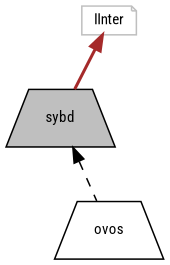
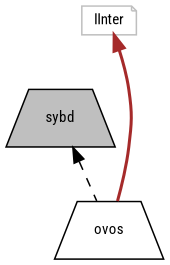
edge "sybd" -> "IInter": now "ovos" -> "IInter"
